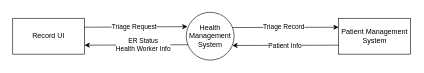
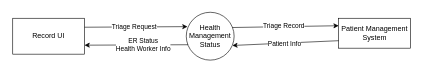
node "Health Management System": label "Health Management System" -> "Health Management Status"
node "Patient Management System": size 72x36 -> 72x30
